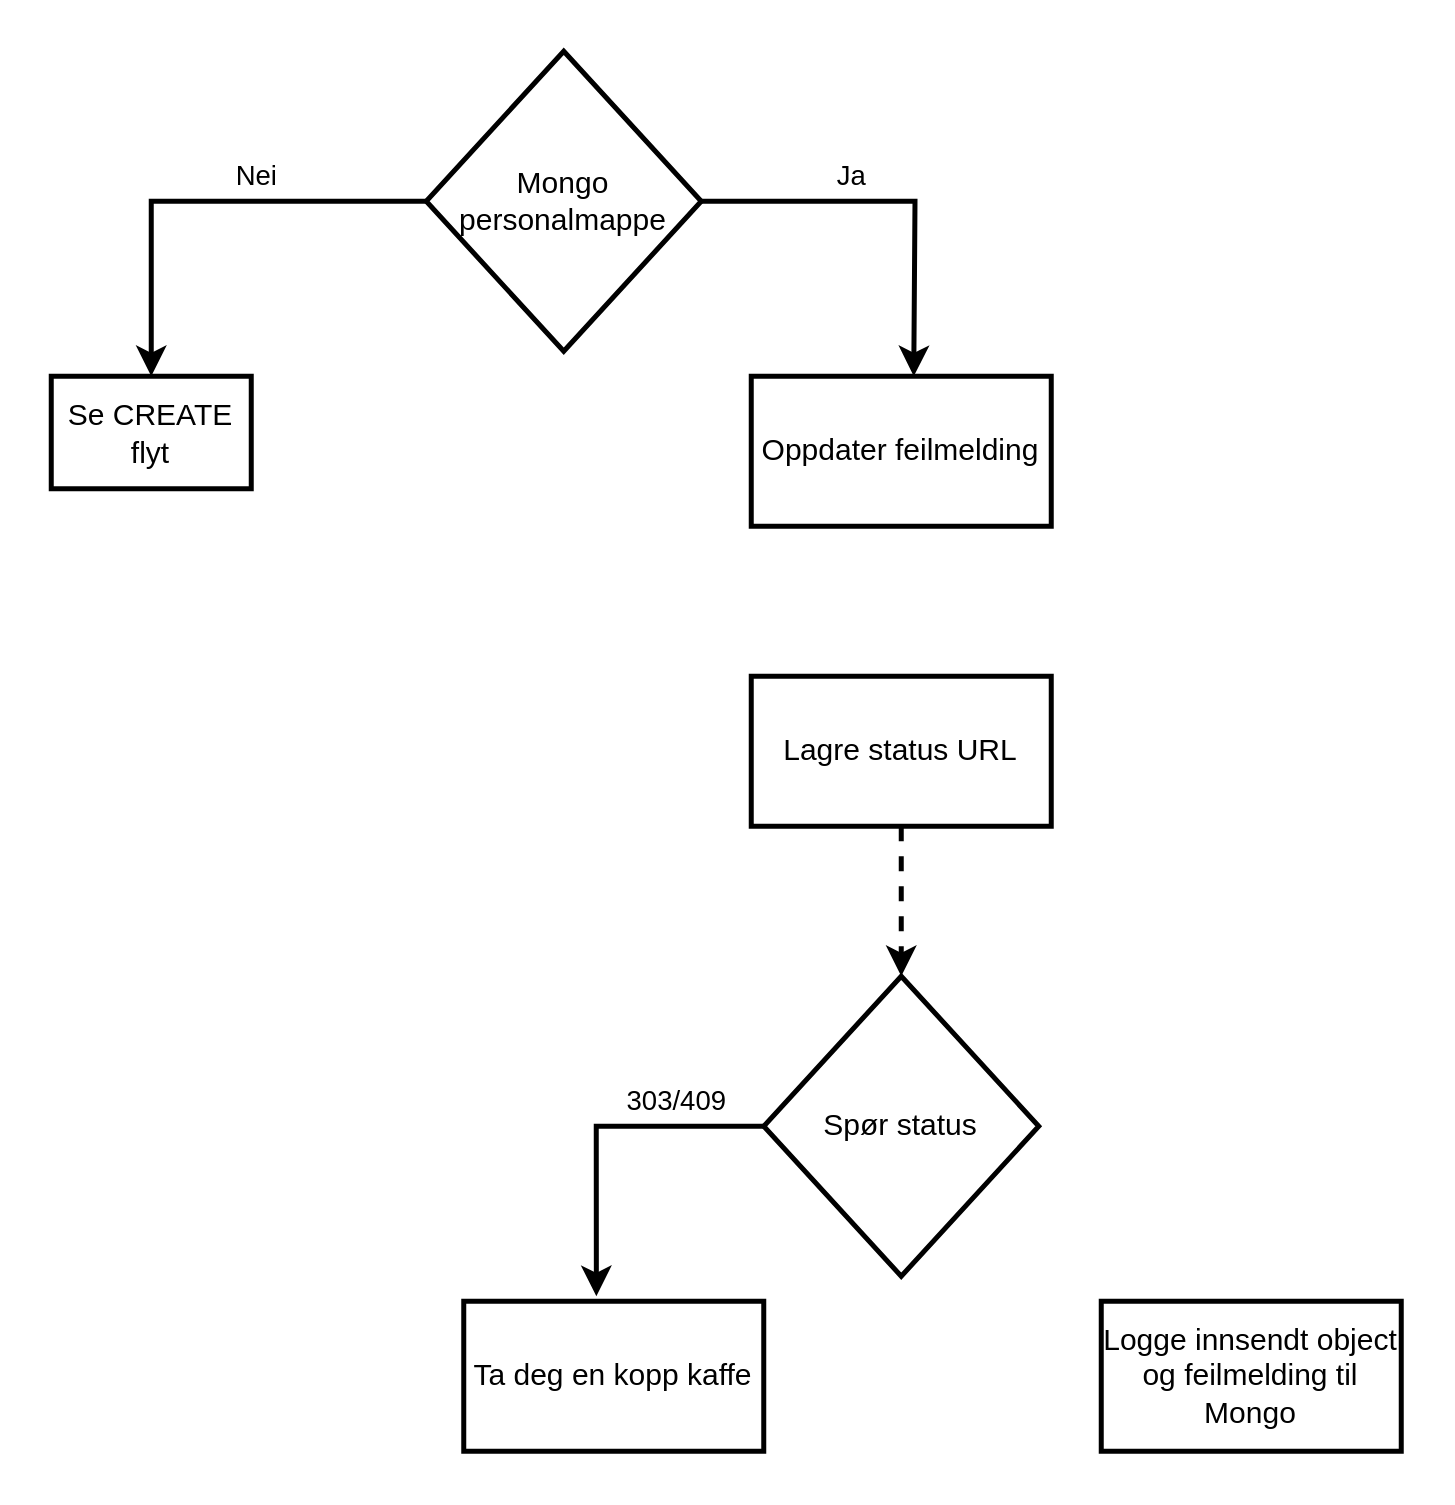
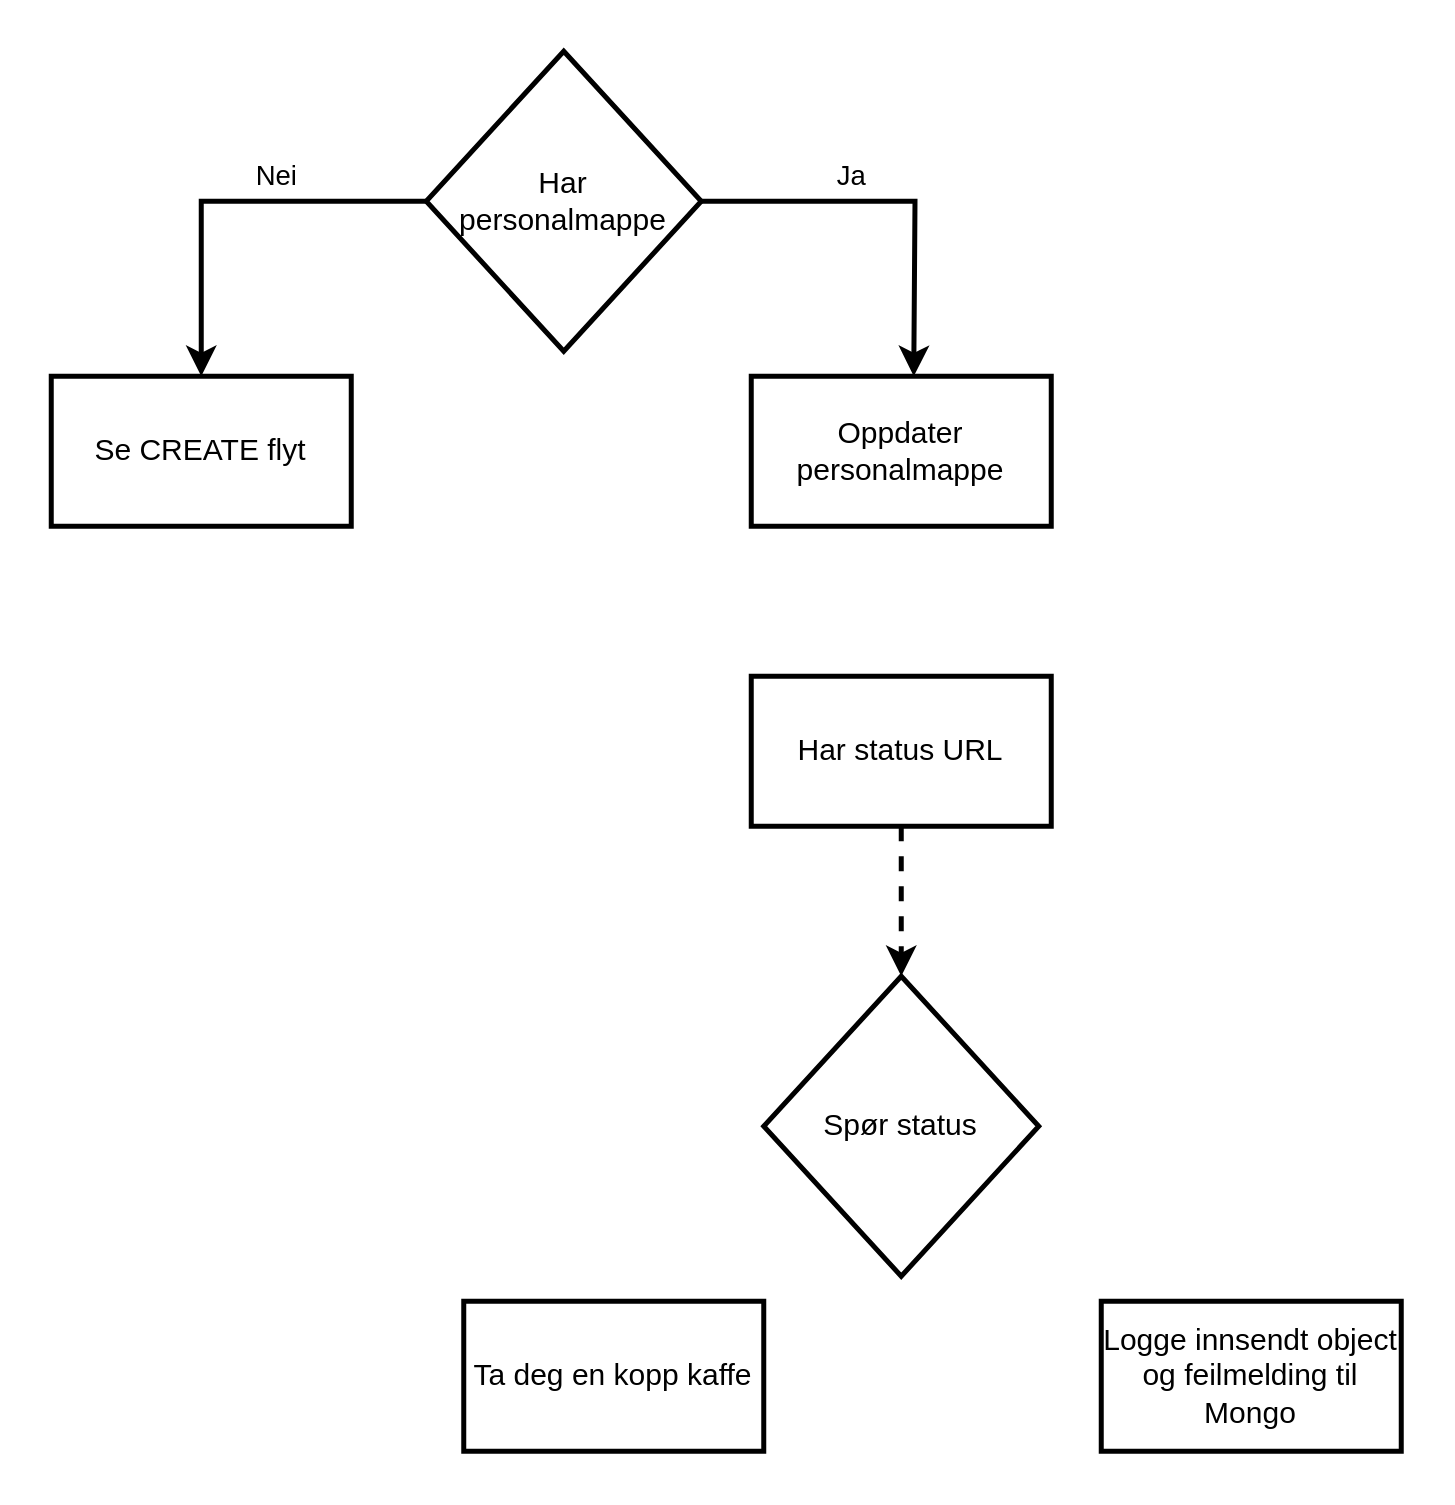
node "Mongo personalmappe": label "Mongo personalmappe" -> "Har personalmappe"
node "Se CREATE flyt": size 200x113 -> 300x150
node "Oppdater feilmelding": label "Oppdater feilmelding" -> "Oppdater personalmappe"
node "Lagre status URL": label "Lagre status URL" -> "Har status URL"
edge "Spør status" -> "Ta deg en kopp kaffe": removed, label "303/409"
